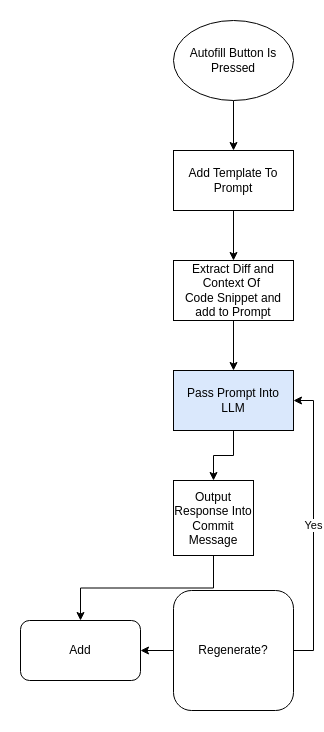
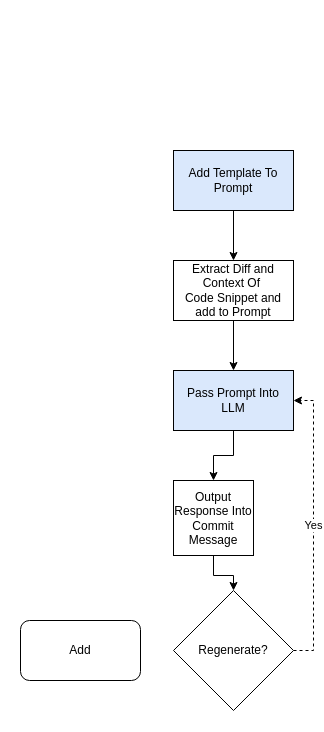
node "Autofill Button Is Pressed": removed
edge "Autofill Button Is Pressed" -> "Add Template To Prompt": removed
node "Add Template To Prompt": fillcolor #ffffff -> #dae8fc
edge "Output Response Into Commit Message" -> "Add": now "Output Response Into Commit Message" -> "Regenerate?"
edge "Regenerate?" -> "Pass Prompt Into LLM": style solid -> dashed
edge "Regenerate?" -> "Add": removed
node "Regenerate?": shape rounded rectangle -> diamond
